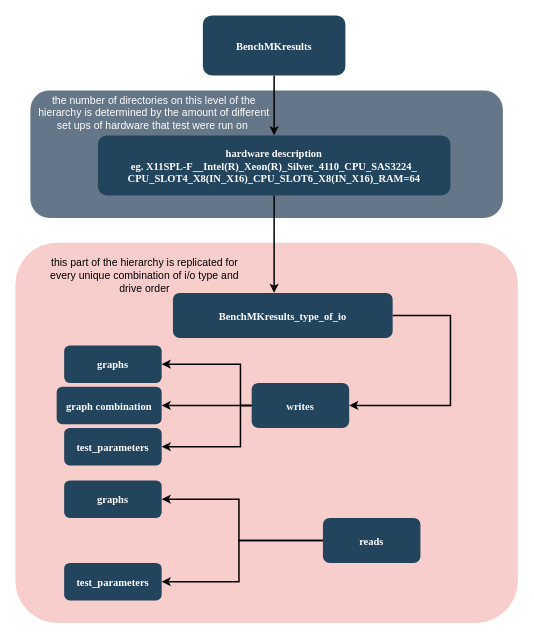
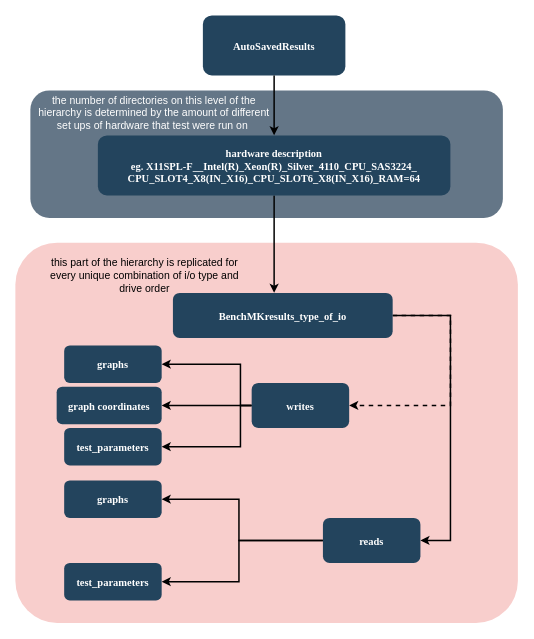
node "BenchMKresults": label "BenchMKresults" -> "AutoSavedResults"
edge "BenchMKresults_type_of_io" -> "writes": style solid -> dashed
node "graph combination": label "graph combination" -> "graph coordinates"
edge "BenchMKresults_type_of_io" -> "reads": added
